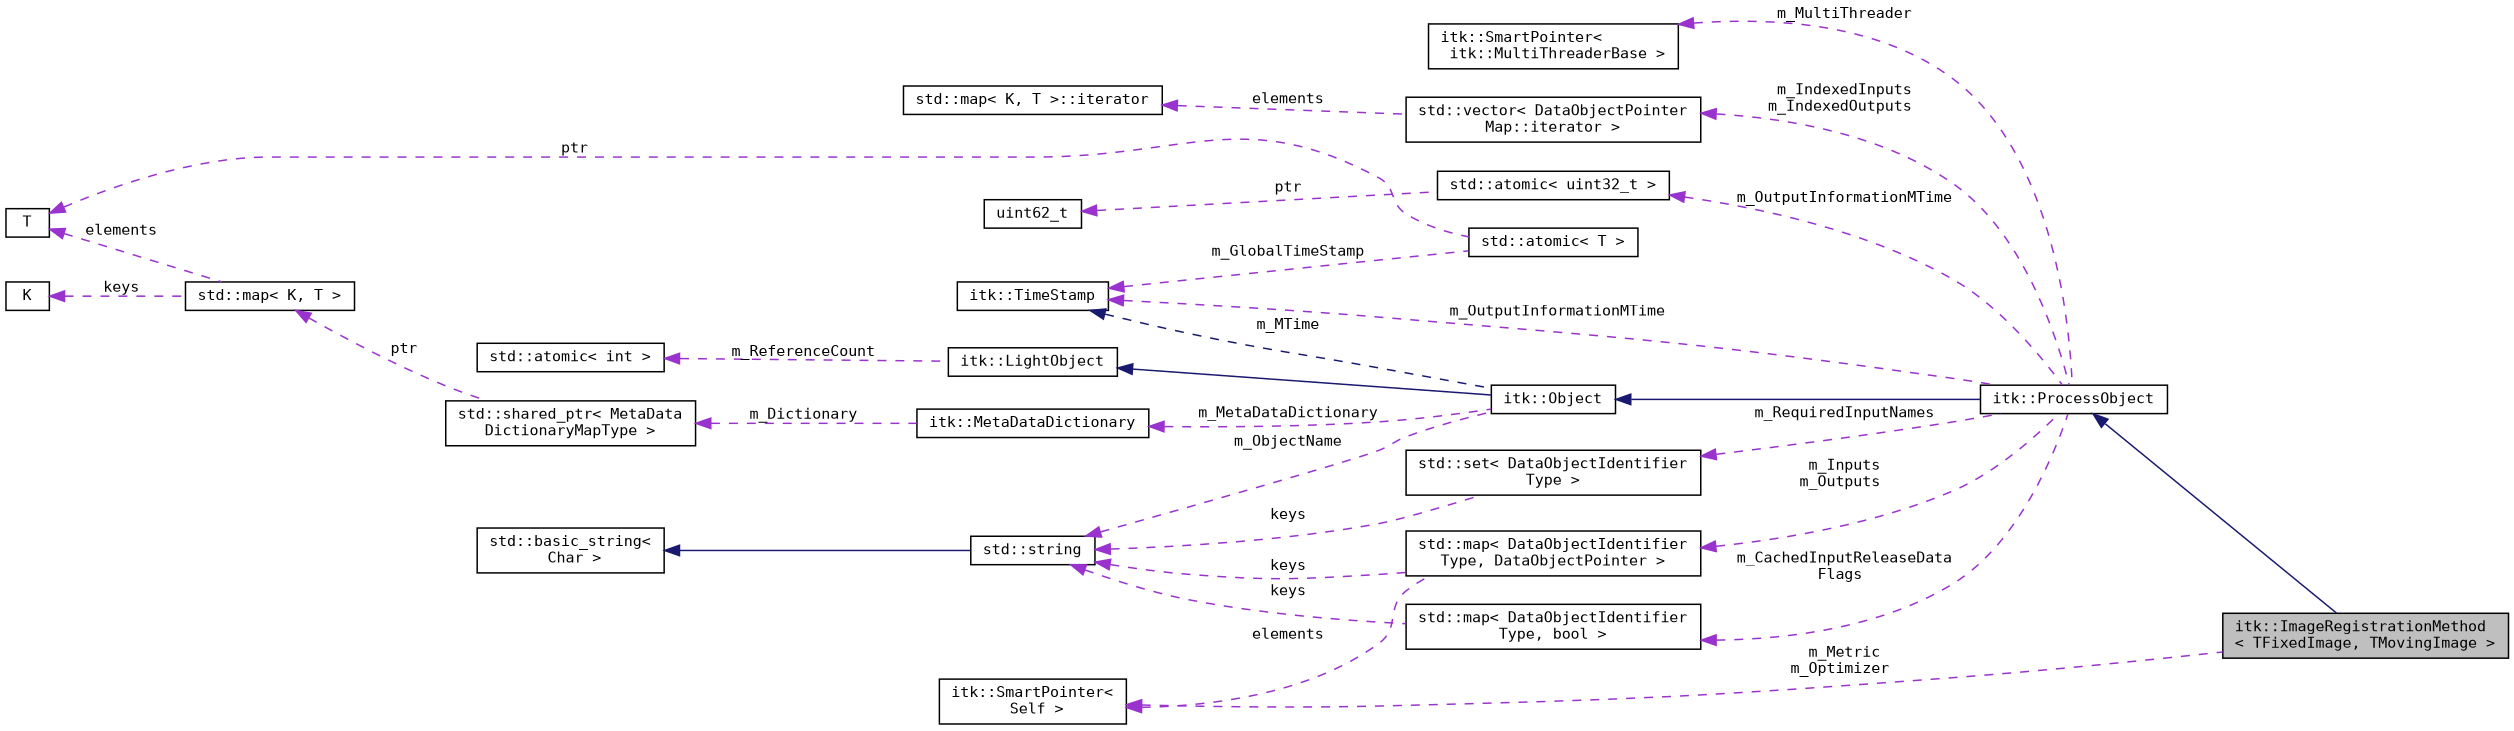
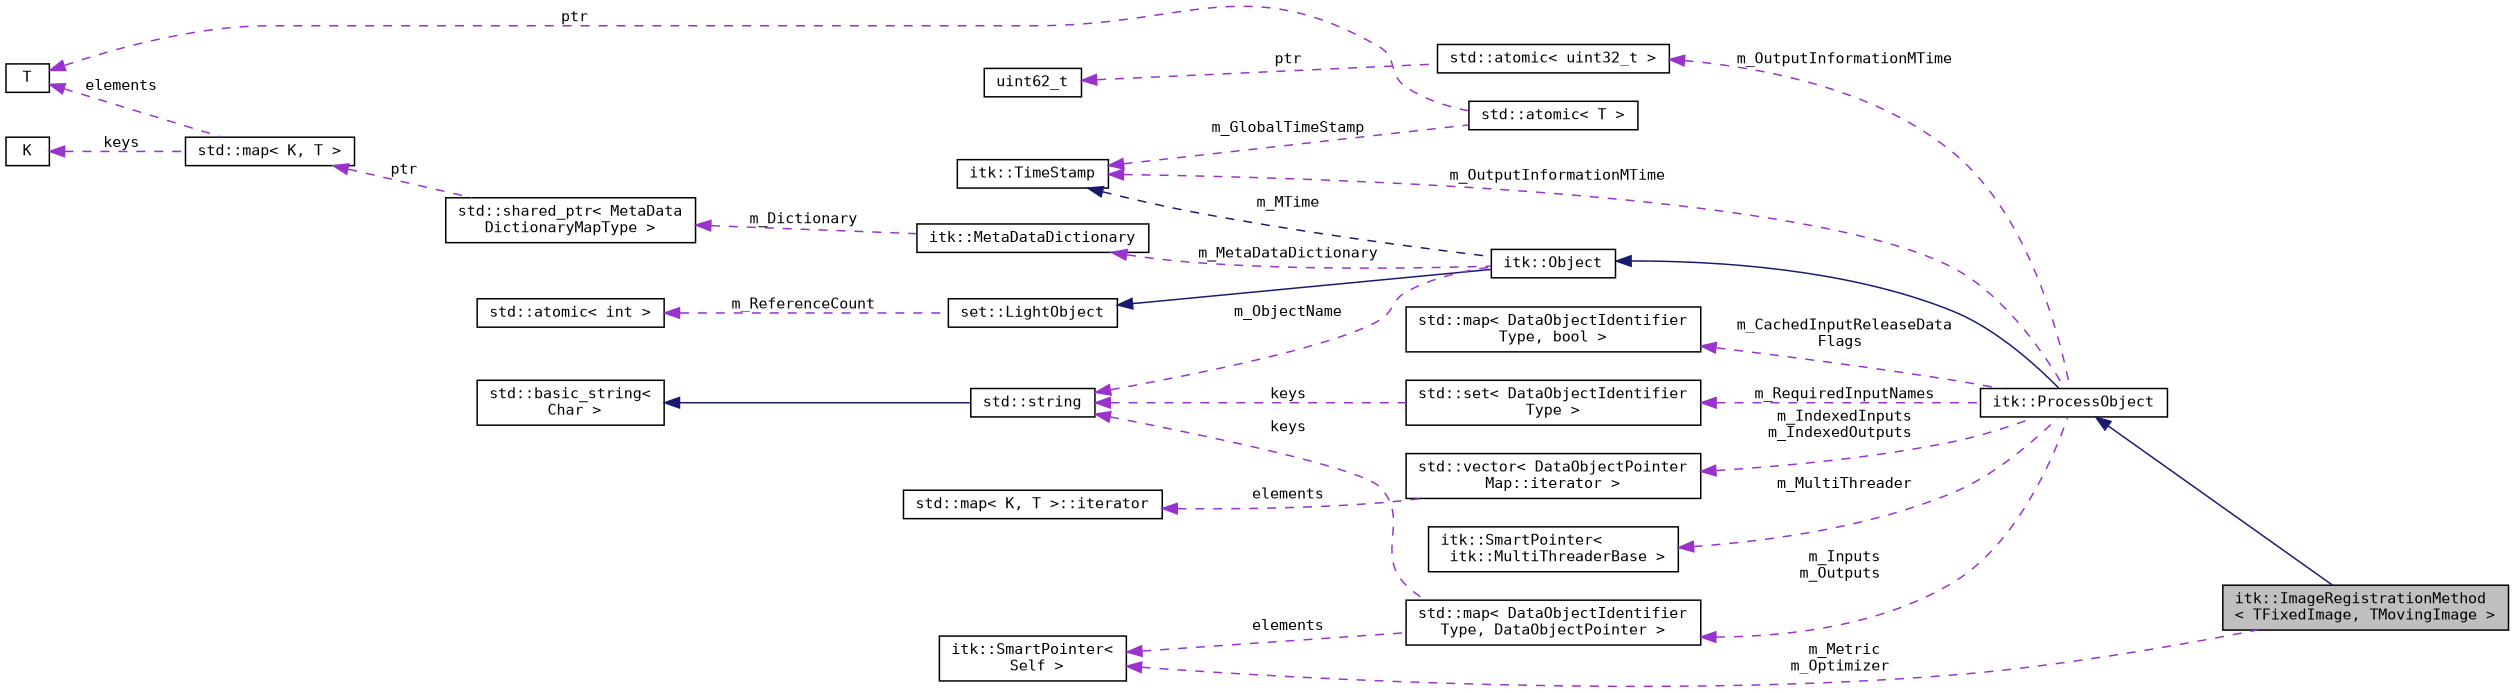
node "itk::LightObject": label "itk::LightObject" -> "set::LightObject"
edge "std::map< DataObjectIdentifier Type, bool >" -> "std::string": removed, label "keys"
